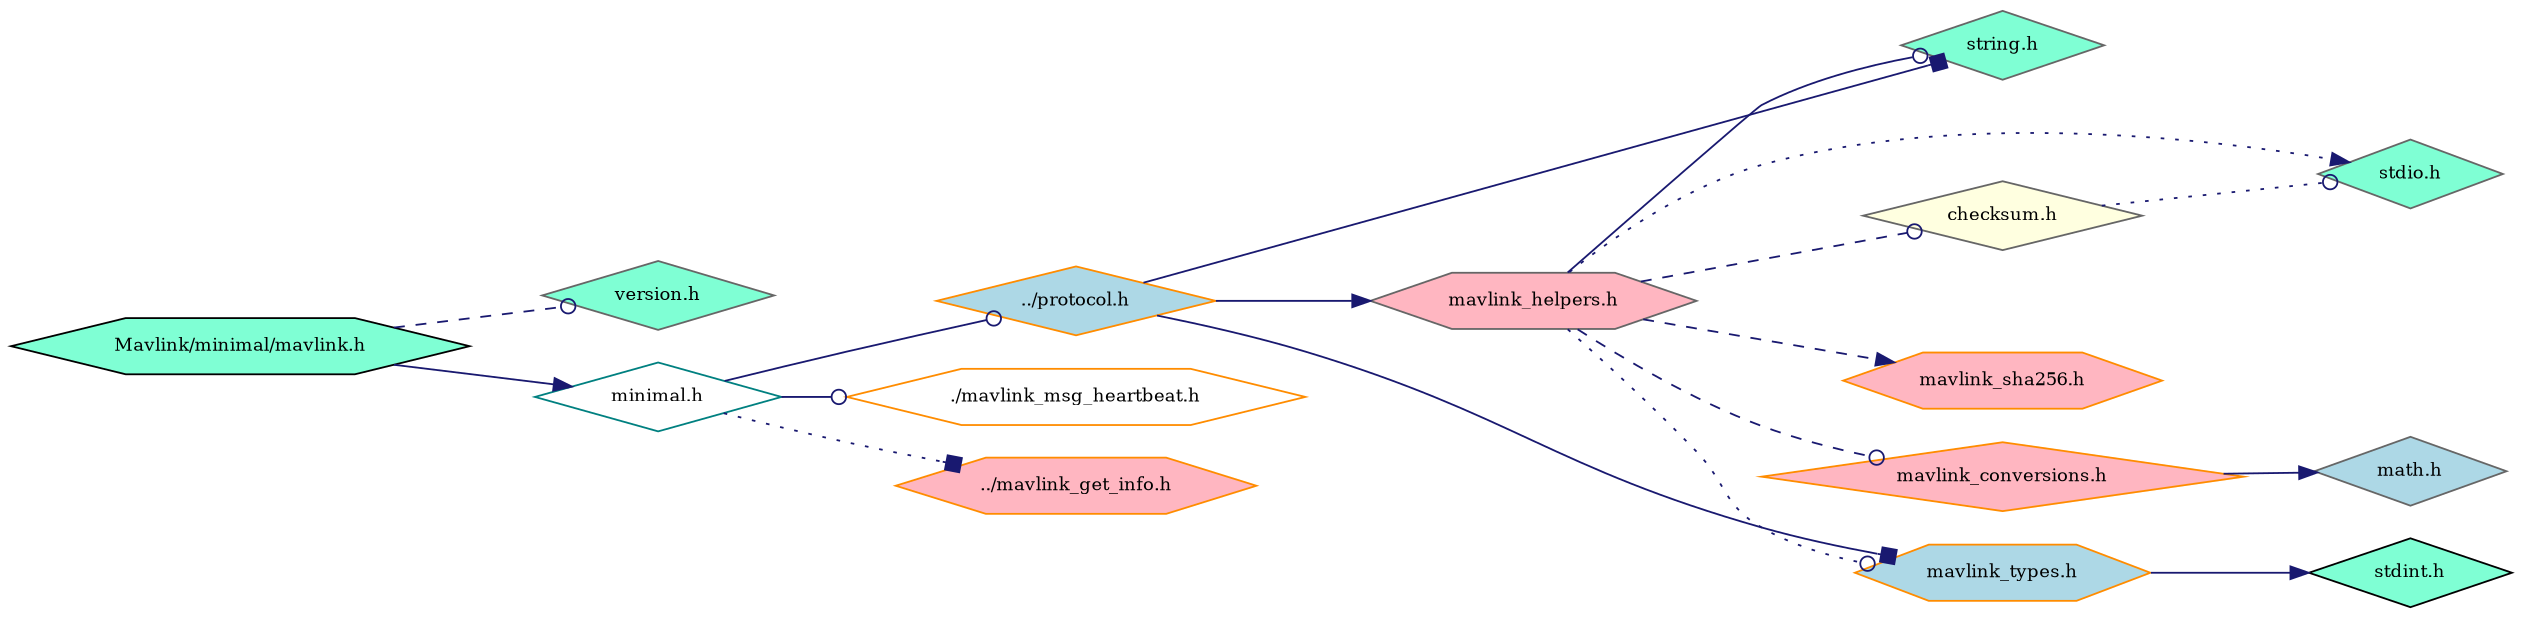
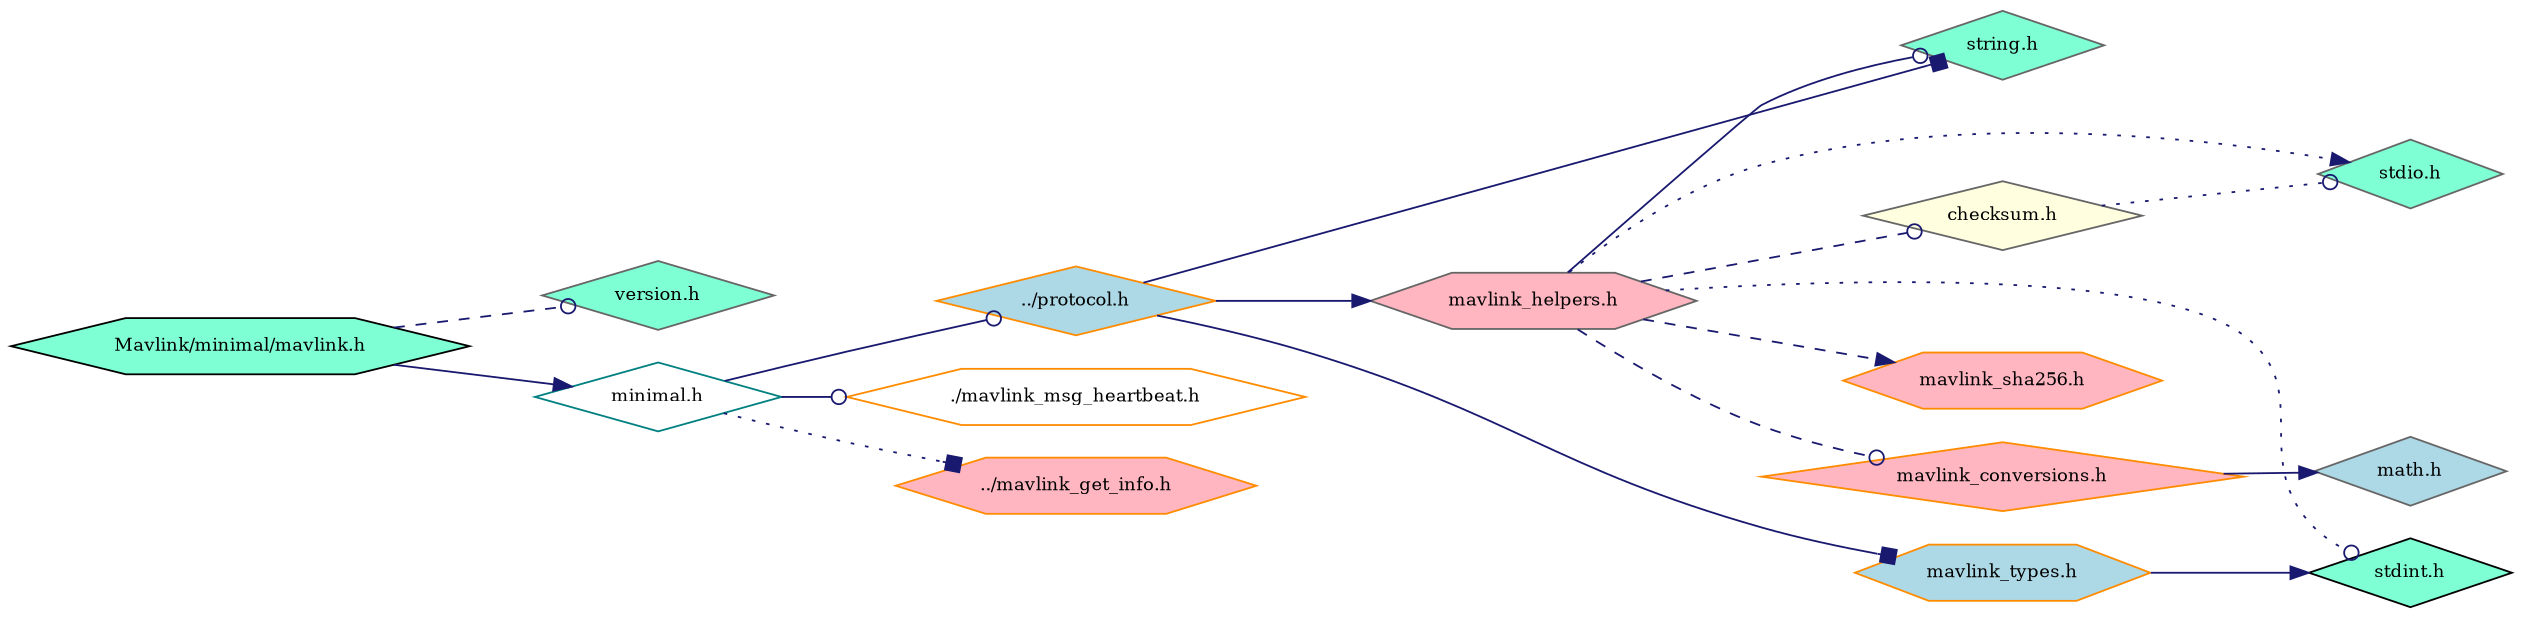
edge "mavlink_helpers.h" -> "mavlink_types.h": now "mavlink_helpers.h" -> "stdint.h"
